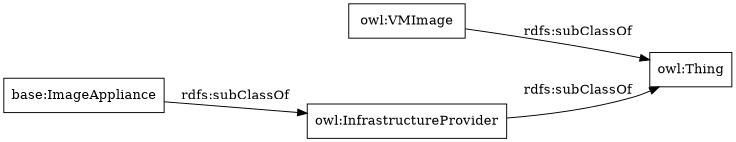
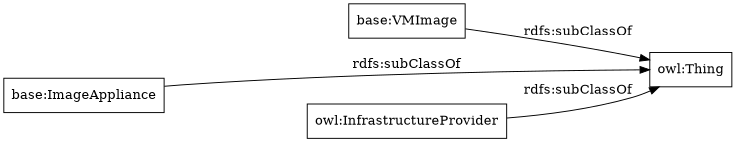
node "owl:VMImage": label "owl:VMImage" -> "base:VMImage"
edge "base:ImageAppliance" -> "owl:InfrastructureProvider": now "base:ImageAppliance" -> "owl:Thing"
